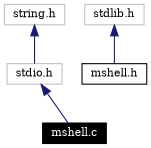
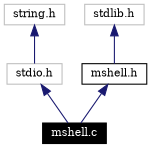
edge "mshell.c" -> "mshell.h": added
